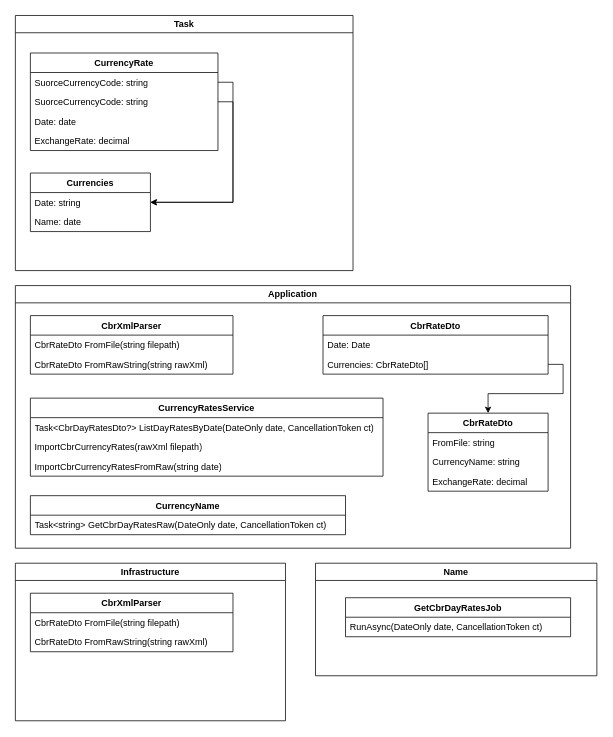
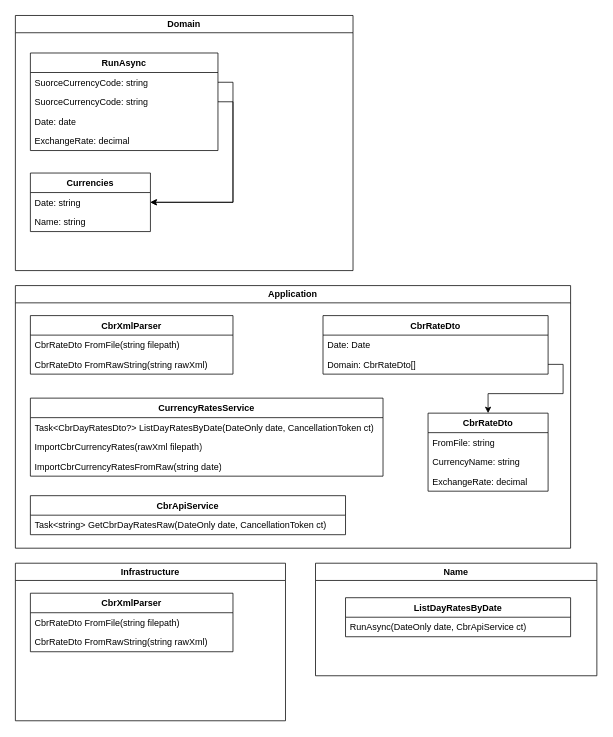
node "Task": label "Task" -> "Domain"
node "CurrencyRate": label "CurrencyRate" -> "RunAsync"
node "Name: date": label "Name: date" -> "Name: string"
node "Currencies: CbrRateDto[]": label "Currencies: CbrRateDto[]" -> "Domain: CbrRateDto[]"
node "CurrencyName": label "CurrencyName" -> "CbrApiService"
node "GetCbrDayRatesJob": label "GetCbrDayRatesJob" -> "ListDayRatesByDate"
node "RunAsync(DateOnly date, CancellationToken ct)": label "RunAsync(DateOnly date, CancellationToken ct)" -> "RunAsync(DateOnly date, CbrApiService ct)"
